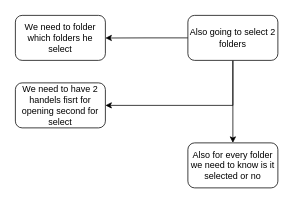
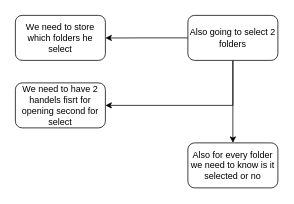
node "We need to folder which folders he select": label "We need to folder which folders he select" -> "We need to store which folders he select"
